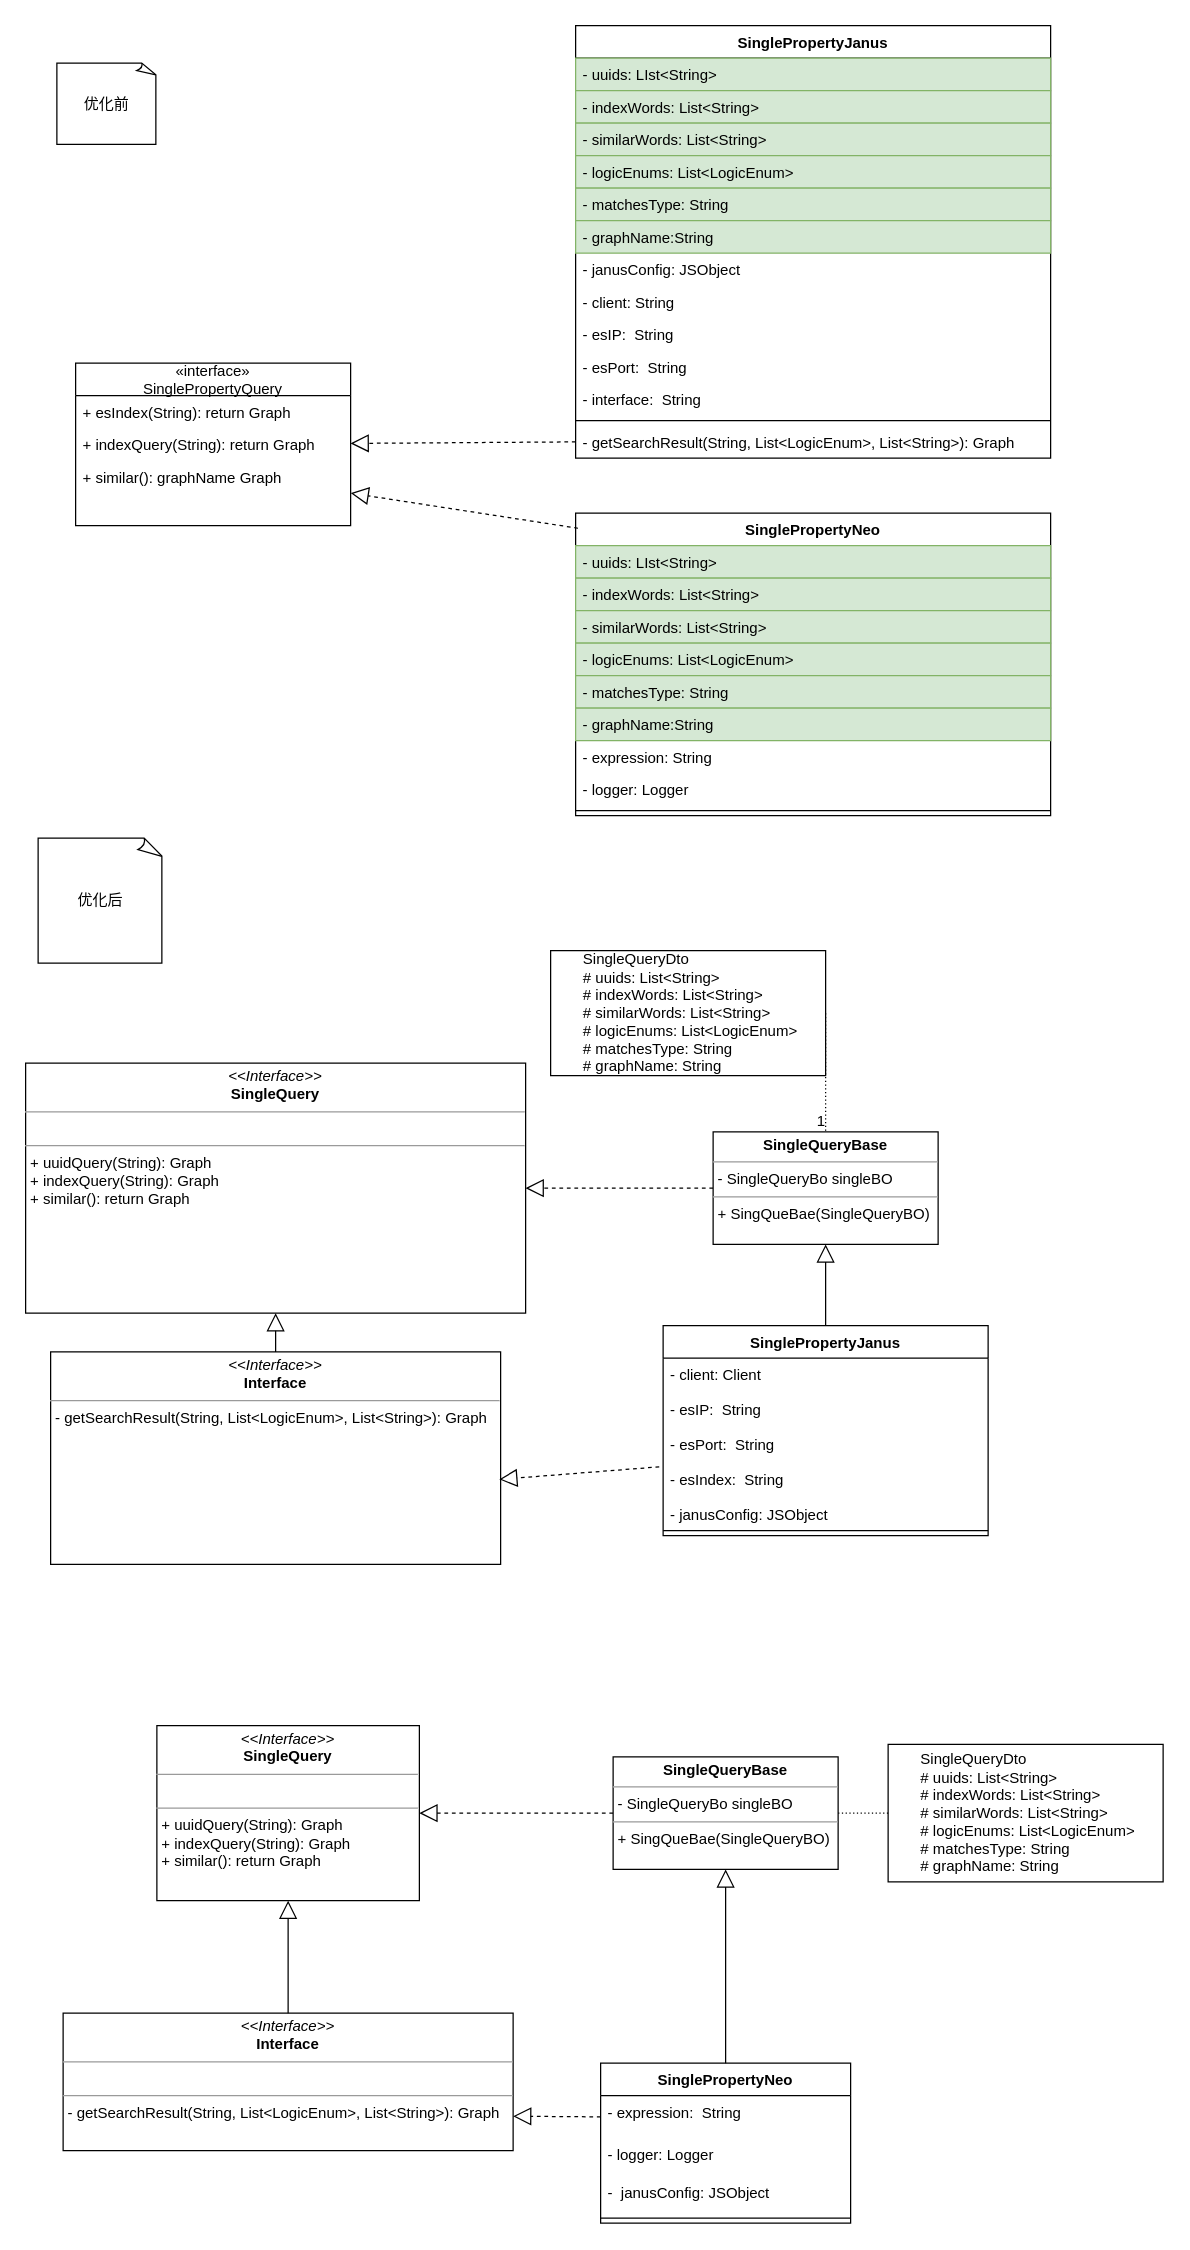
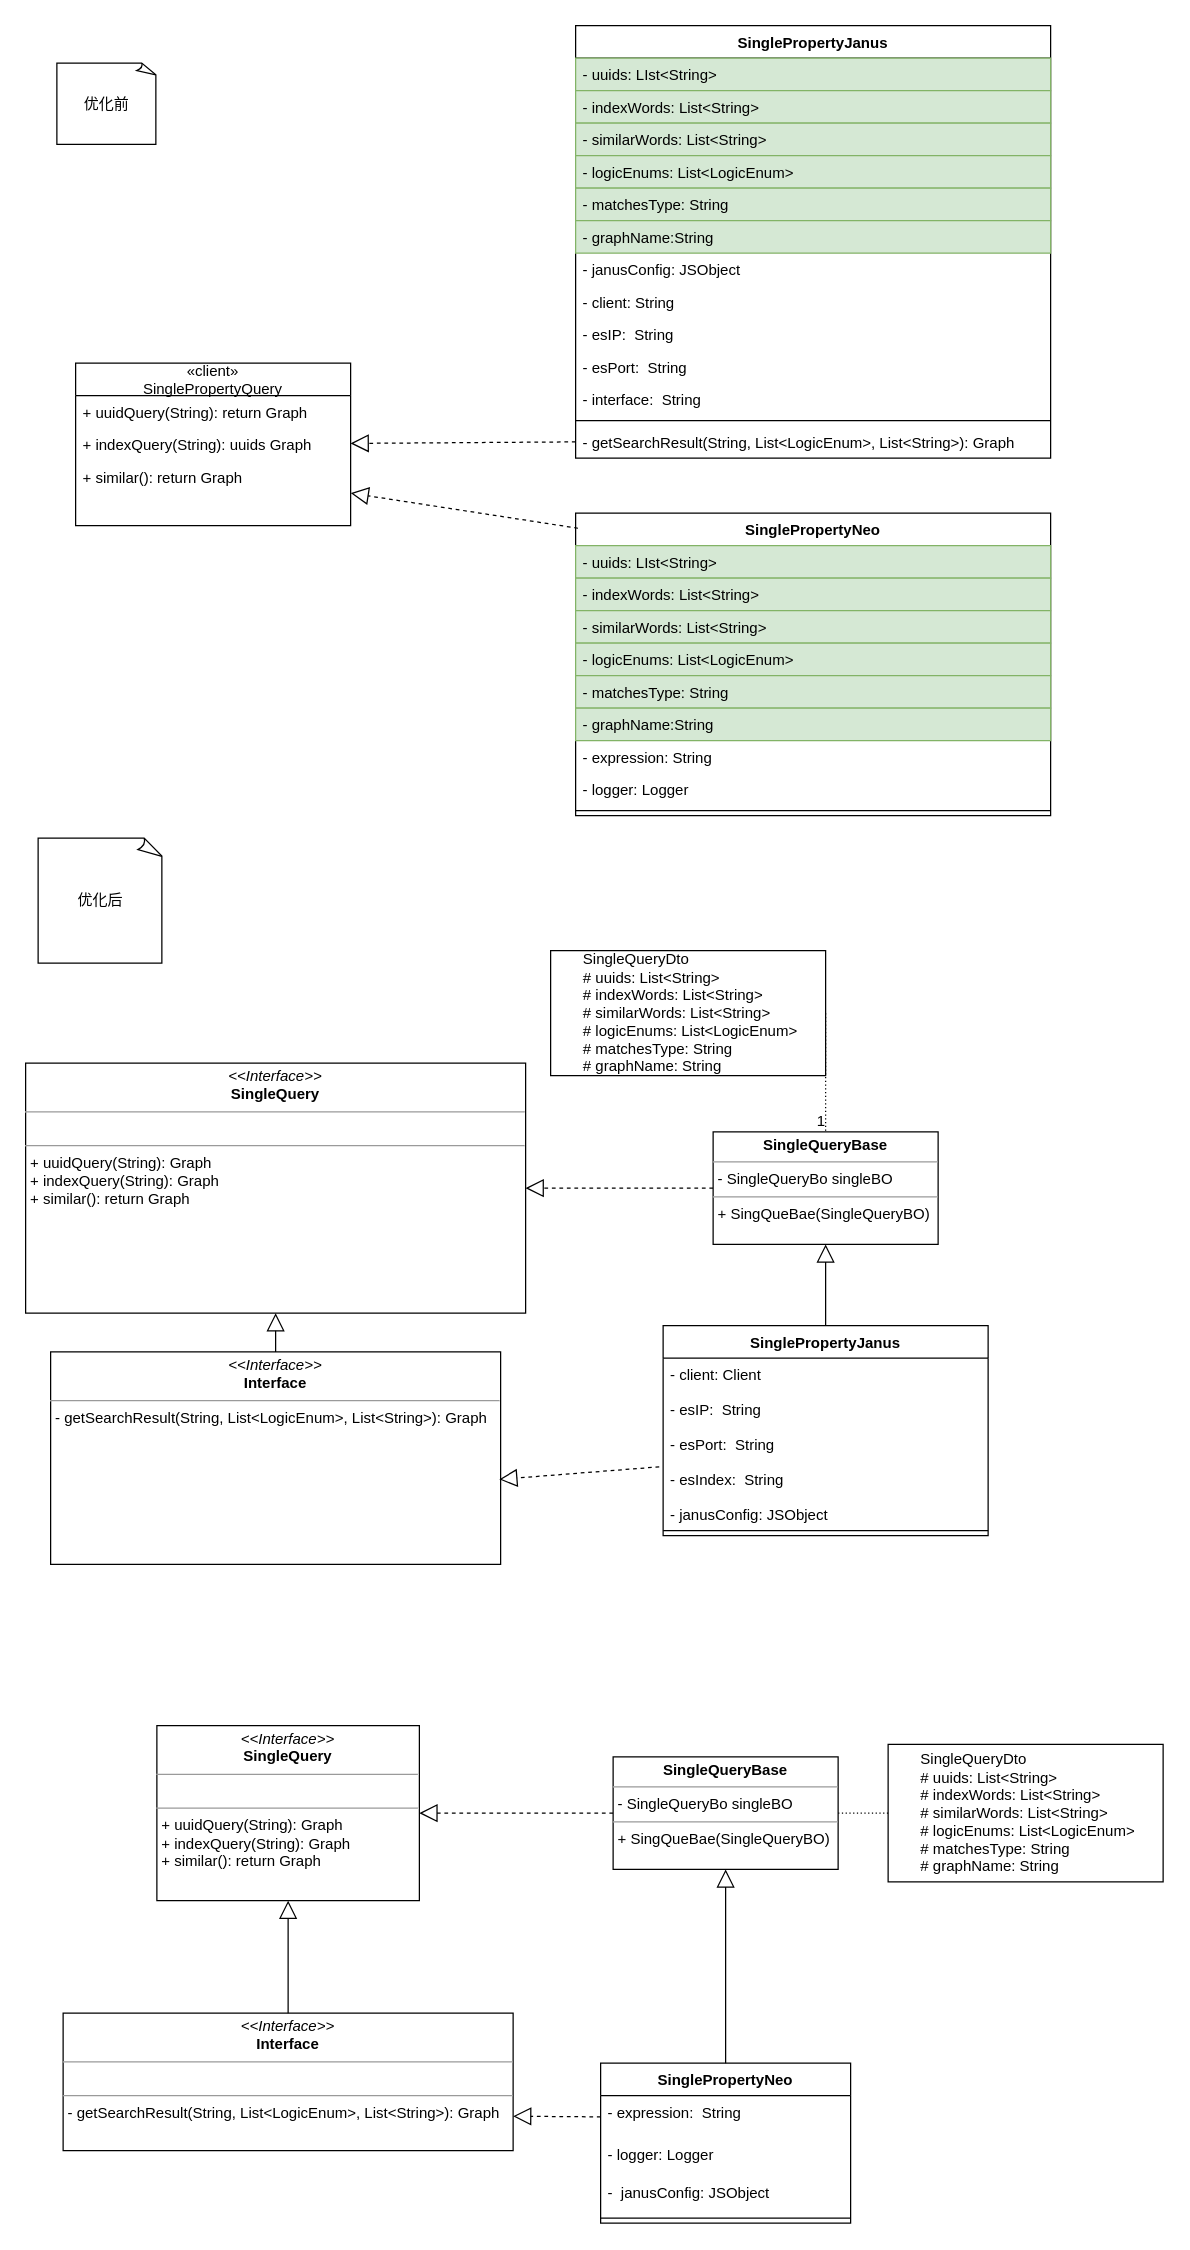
node "«interface» SinglePropertyQuery": label "«interface» SinglePropertyQuery" -> "«client» SinglePropertyQuery"
node "+ esIndex(String): return Graph": label "+ esIndex(String): return Graph" -> "+ uuidQuery(String): return Graph"
node "+ indexQuery(String): return Graph": label "+ indexQuery(String): return Graph" -> "+ indexQuery(String): uuids Graph"
node "+ similar(): graphName Graph": label "+ similar(): graphName Graph" -> "+ similar(): return Graph"
